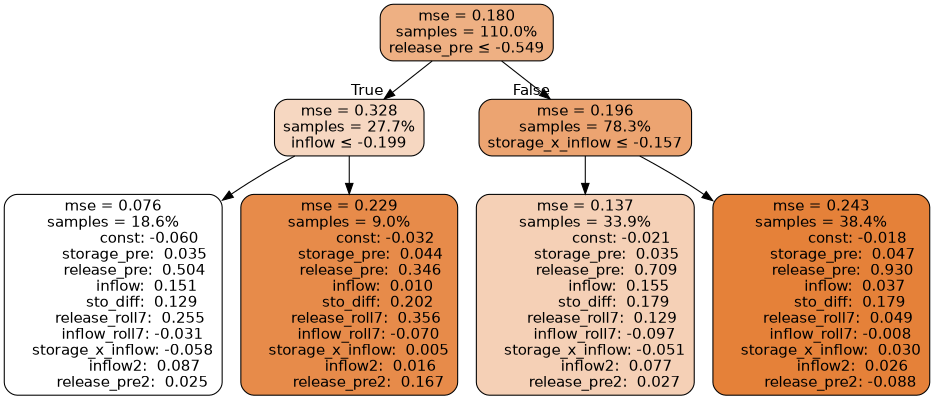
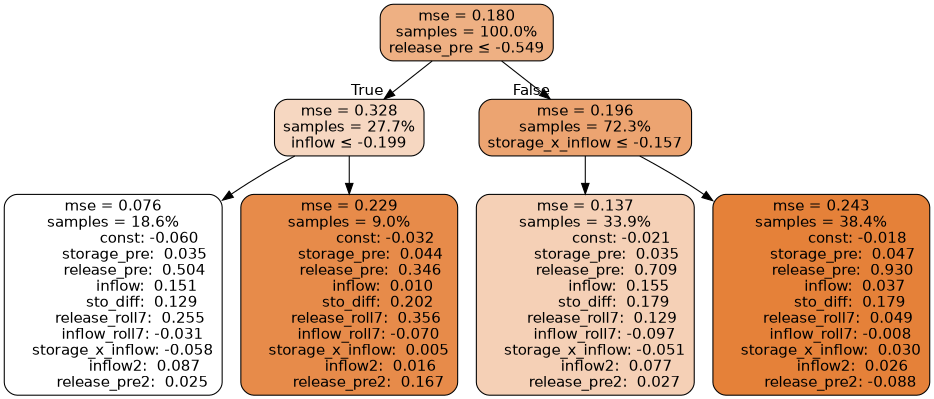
node "mse = 0.180 samples = 110.0% release_pre ≤ -0.549": label "mse = 0.180 samples = 110.0% release_pre ≤ -0.549" -> "mse = 0.180 samples = 100.0% release_pre ≤ -0.549"
node "mse = 0.196 samples = 78.3% storage_x_inflow ≤ -0.157": label "mse = 0.196 samples = 78.3% storage_x_inflow ≤ -0.157" -> "mse = 0.196 samples = 72.3% storage_x_inflow ≤ -0.157"
